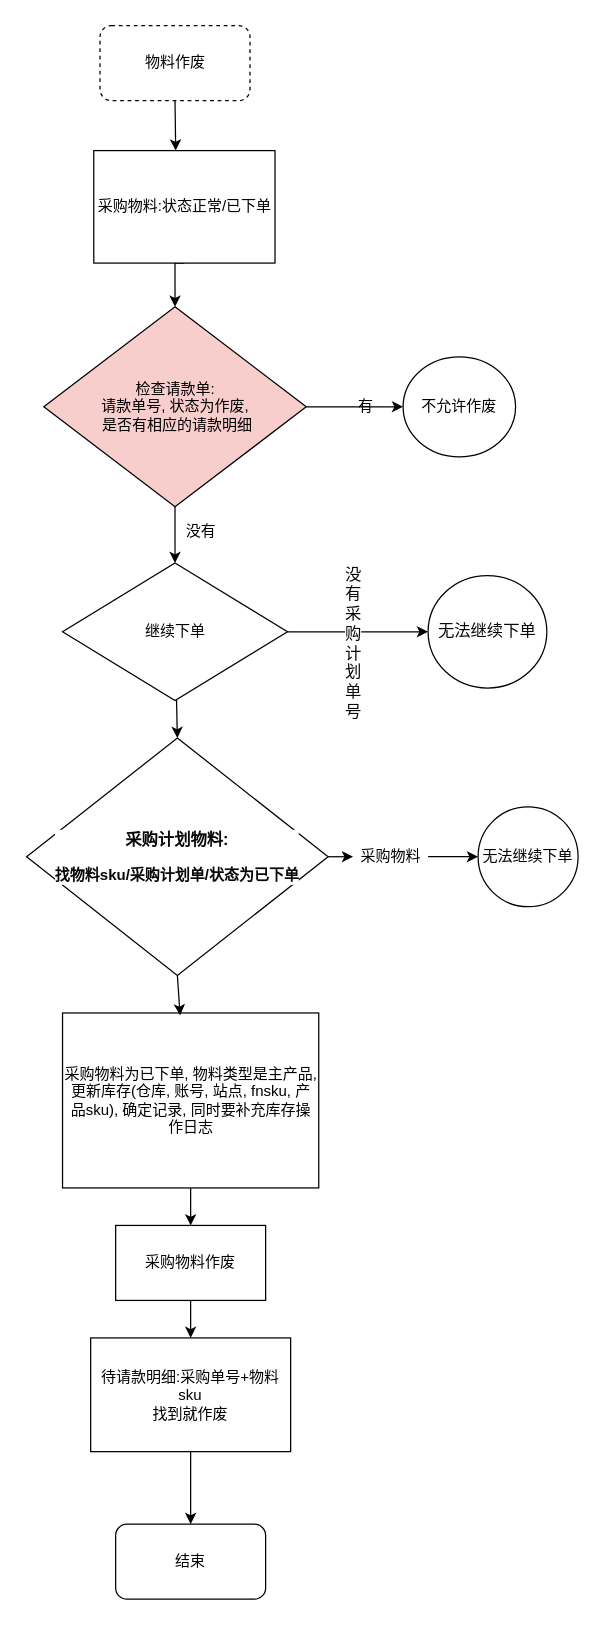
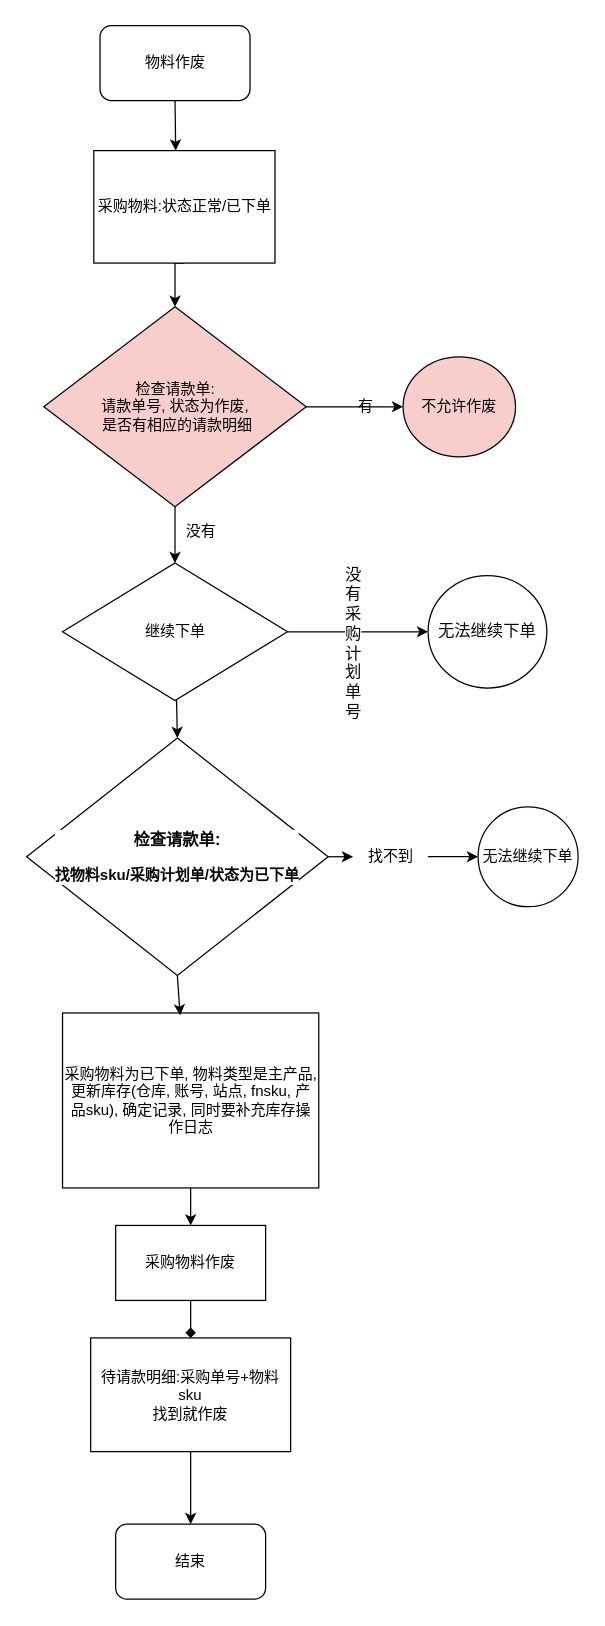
node "物料作废": style dashed -> solid
node "不允许作废": fillcolor #ffffff -> #f8cecc
node "采购计划物料: 找物料sku/采购计划单/状态为已下单": label "采购计划物料: 找物料sku/采购计划单/状态为已下单" -> "检查请款单: 找物料sku/采购计划单/状态为已下单"
node "采购物料": label "采购物料" -> "找不到"
edge "采购物料作废" -> "待请款明细:采购单号+物料sku 找到就作废": arrowhead classic -> diamond
